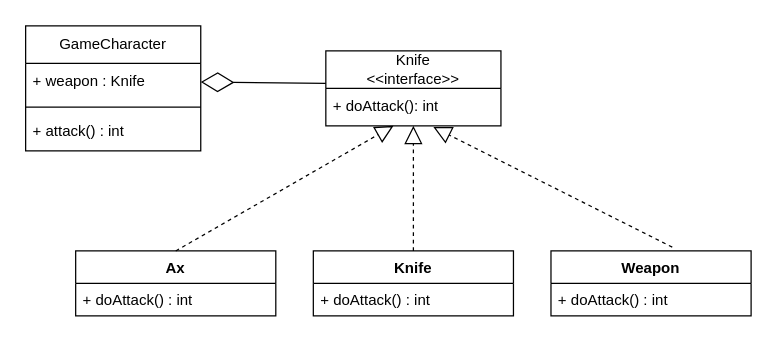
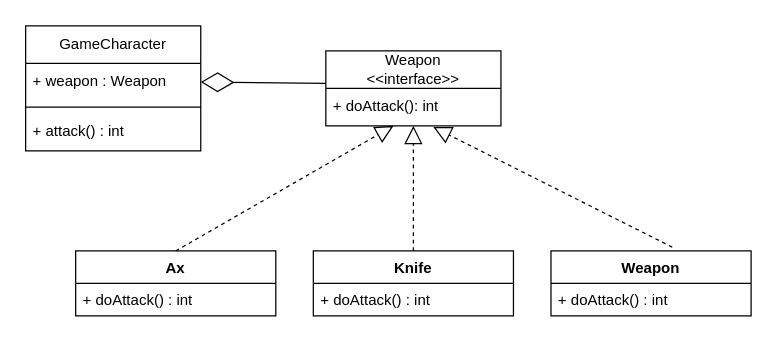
node "Knife <<interface>>": label "Knife <<interface>>" -> "Weapon <<interface>>"
node "+ weapon : Knife": label "+ weapon : Knife" -> "+ weapon : Weapon"
